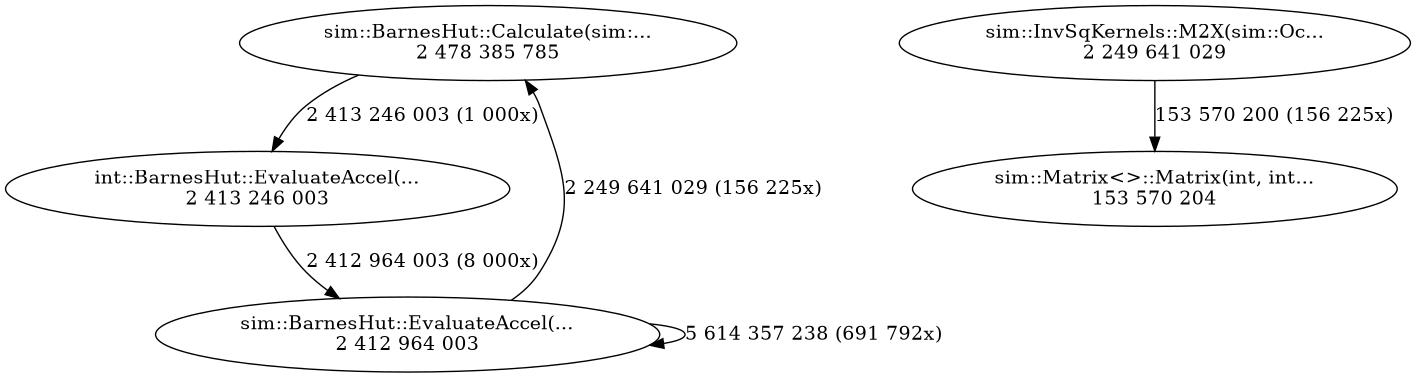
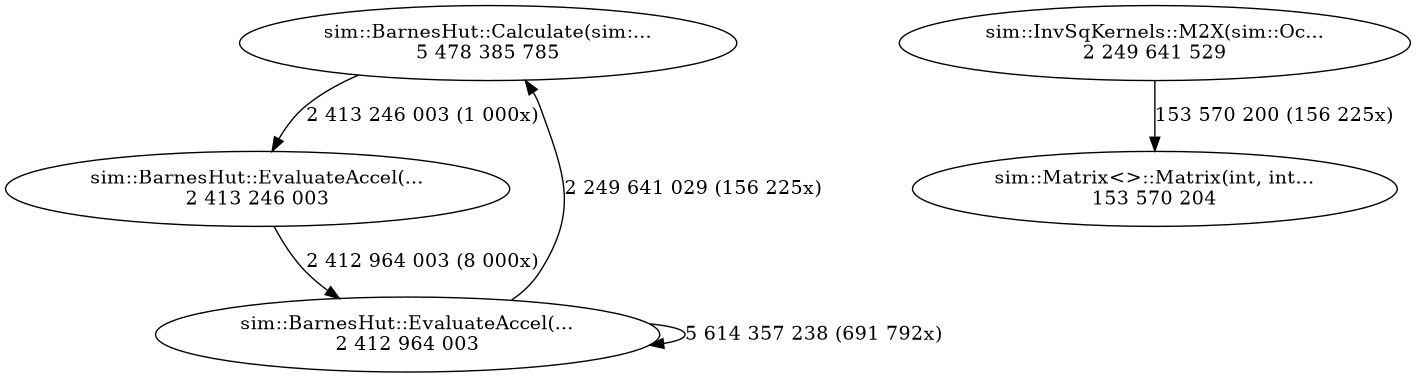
node "sim::BarnesHut::Calculate(sim:... 2 478 385 785": label "sim::BarnesHut::Calculate(sim:... 2 478 385 785" -> "sim::BarnesHut::Calculate(sim:... 5 478 385 785"
node "sim::InvSqKernels::M2X(sim::Oc... 2 249 641 029": label "sim::InvSqKernels::M2X(sim::Oc... 2 249 641 029" -> "sim::InvSqKernels::M2X(sim::Oc... 2 249 641 529"
node "int::BarnesHut::EvaluateAccel(... 2 413 246 003": label "int::BarnesHut::EvaluateAccel(... 2 413 246 003" -> "sim::BarnesHut::EvaluateAccel(... 2 413 246 003"
